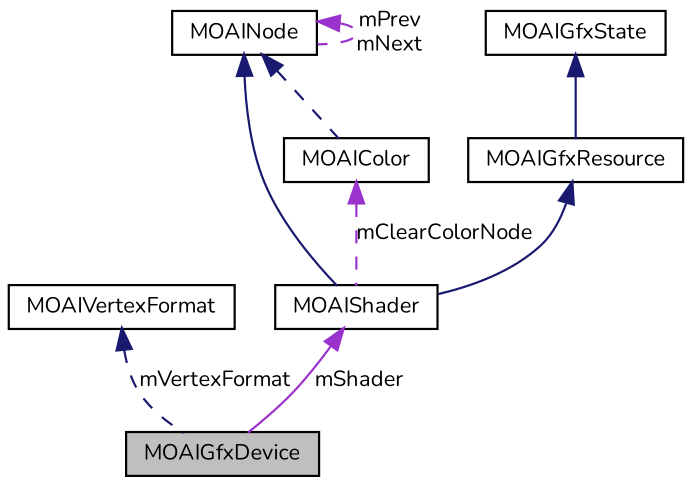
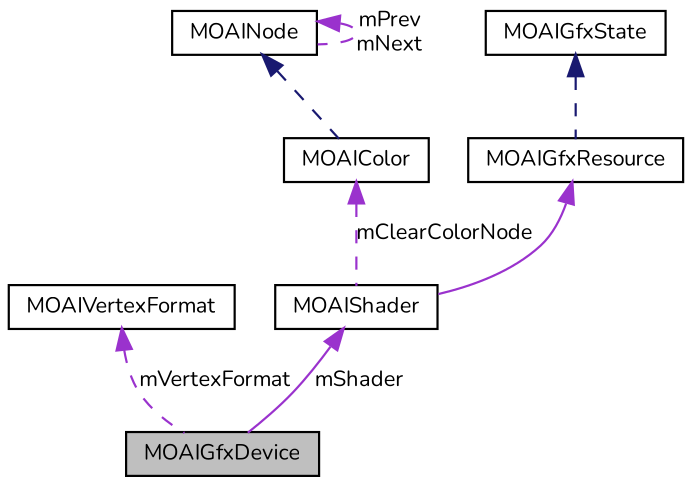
edge "MOAIGfxResource" -> "MOAIGfxState": style solid -> dashed
edge "MOAIShader" -> "MOAINode": removed
edge "MOAIShader" -> "MOAIGfxResource": color midnightblue -> darkorchid3
edge "MOAIGfxDevice" -> "MOAIVertexFormat": color midnightblue -> darkorchid3
